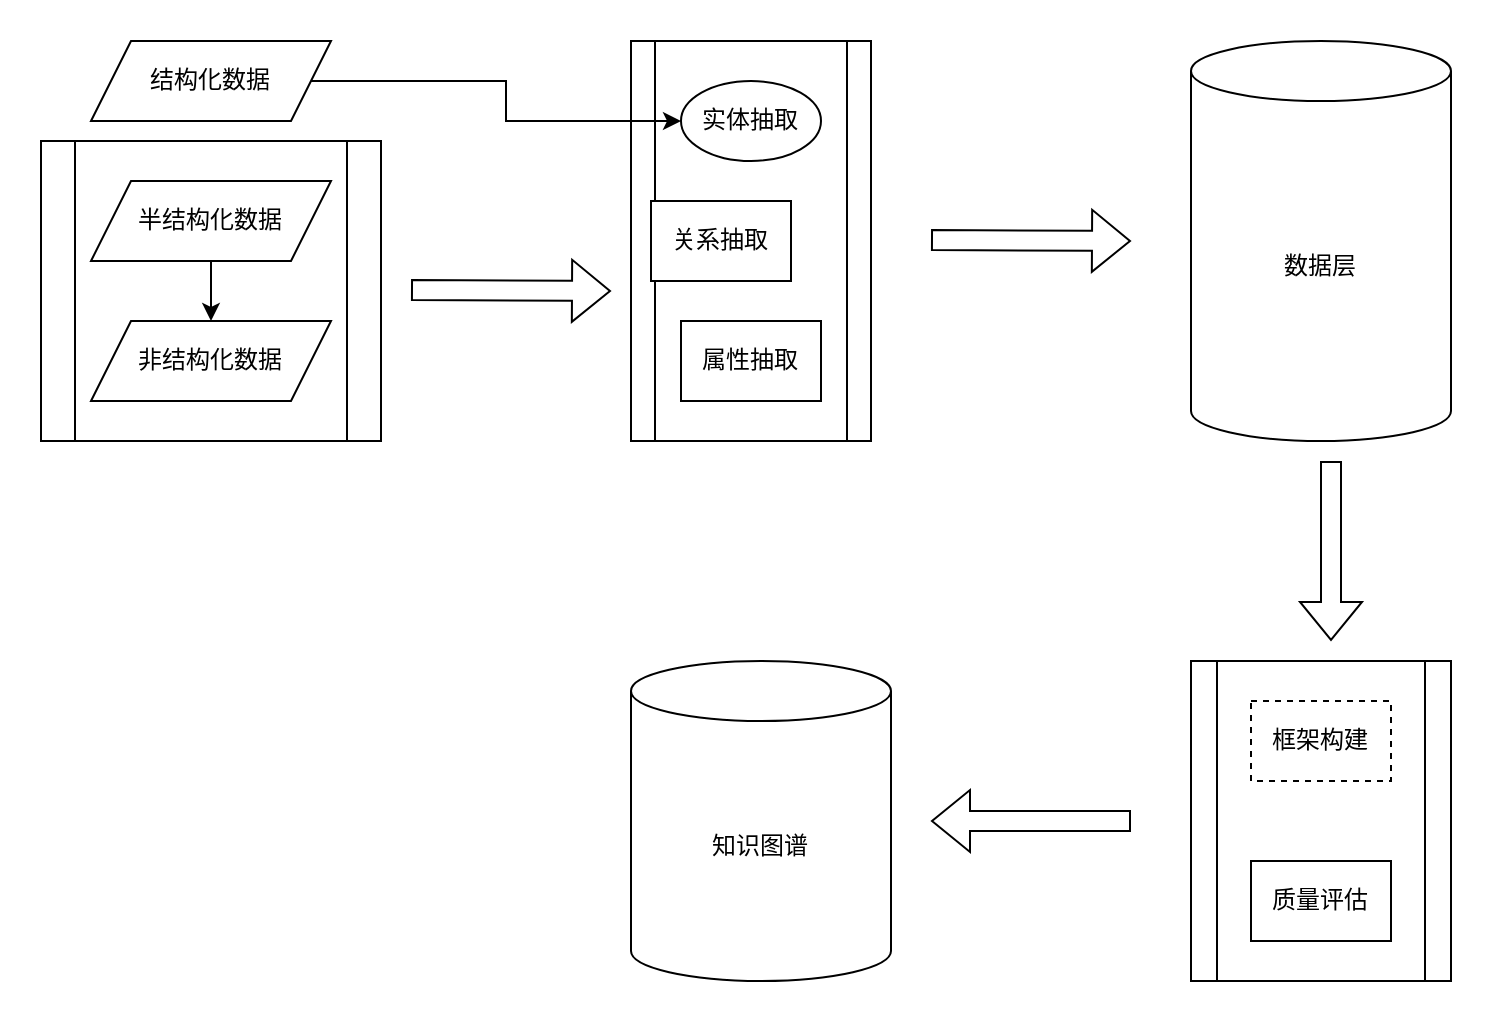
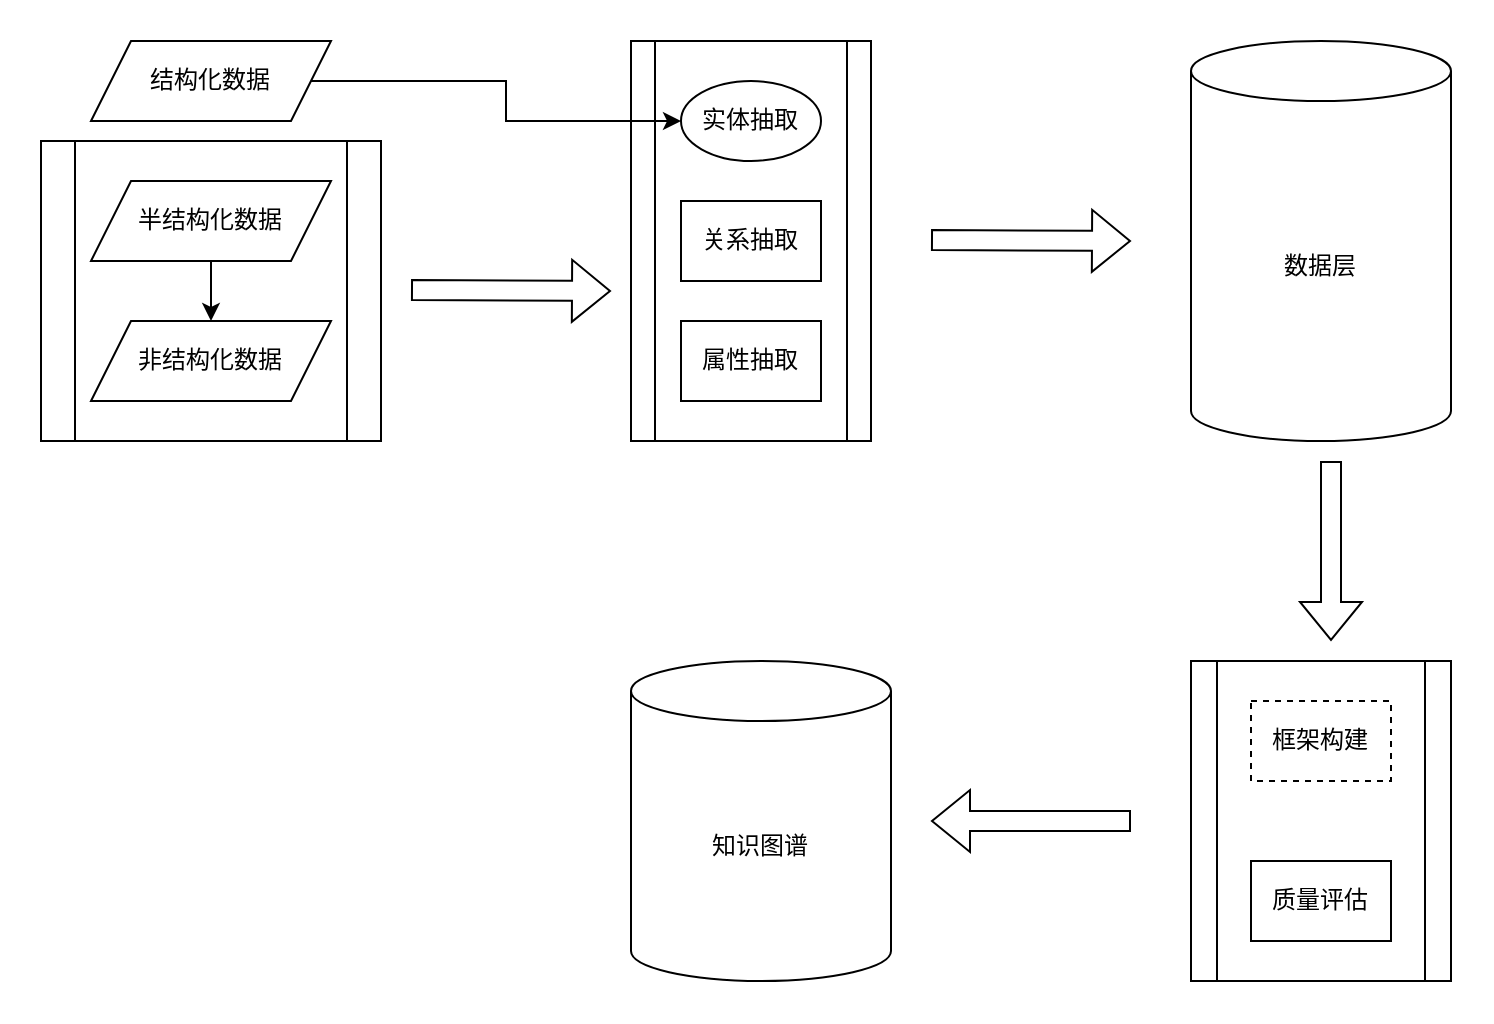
node "关系抽取": moved (721, 241) -> (751, 241)
